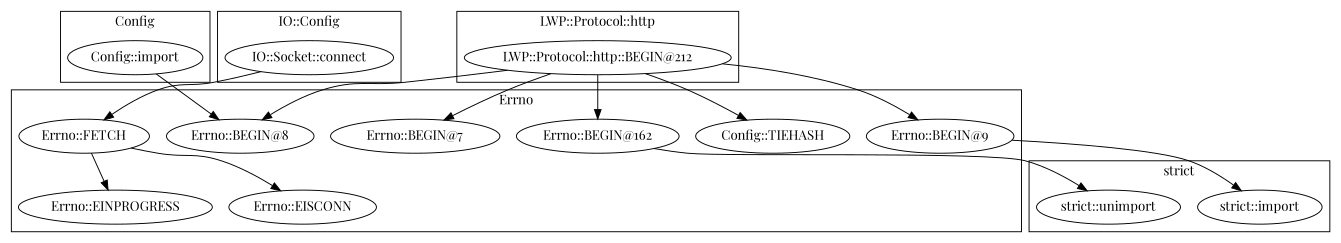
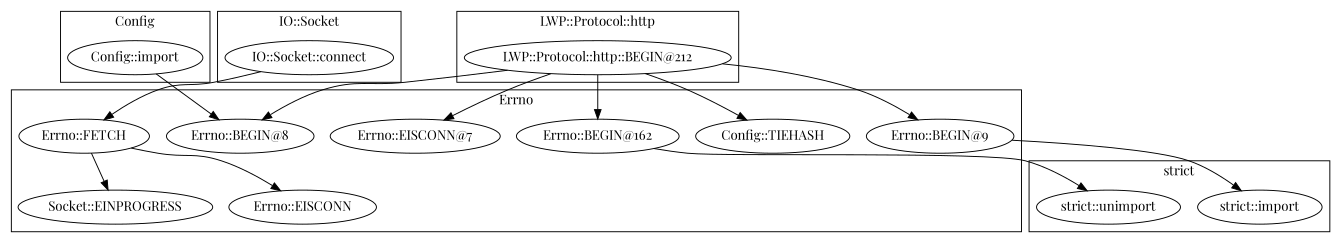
cluster "IO::Config": label "IO::Config" -> "IO::Socket"
node "Errno::BEGIN@7": label "Errno::BEGIN@7" -> "Errno::EISCONN@7"
node "Errno::EINPROGRESS": label "Errno::EINPROGRESS" -> "Socket::EINPROGRESS"
